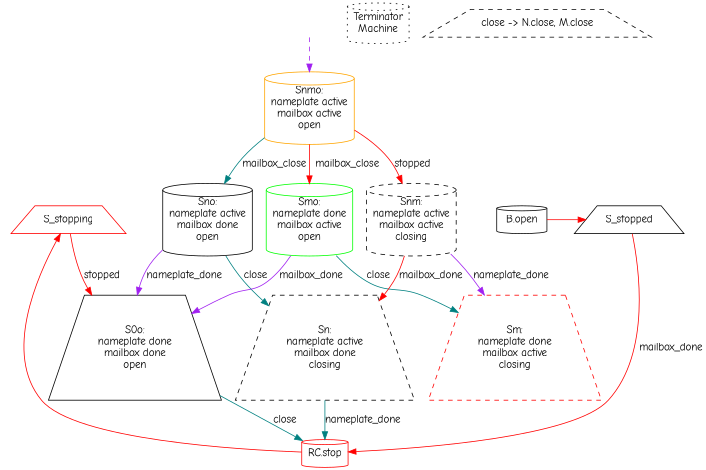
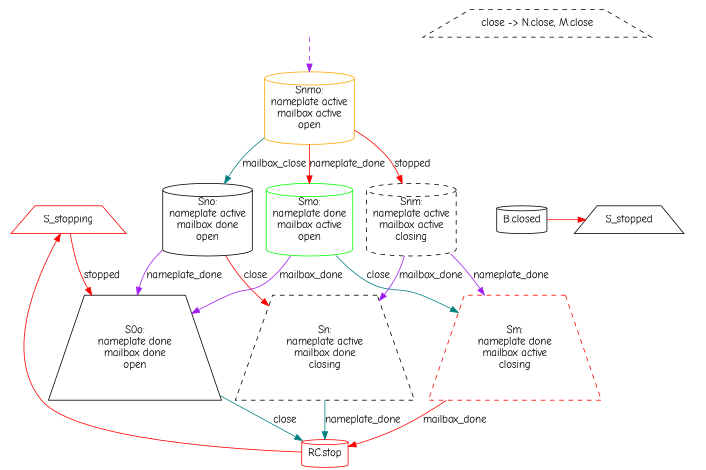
node "Terminator Machine": removed
edge "Snmo: nameplate active mailbox active open" -> "Smo: nameplate done mailbox active open": label "mailbox_close" -> "nameplate_done"
node "B.open": label "B.open" -> "B.closed"
edge "Snm: nameplate active mailbox active closing" -> "Sn: nameplate active mailbox done closing": color red -> purple
edge "Sno: nameplate active mailbox done open" -> "Sn: nameplate active mailbox done closing": color teal -> red
edge "S_stopped" -> "RC.stop": now "Sm: nameplate done mailbox active closing" -> "RC.stop"
